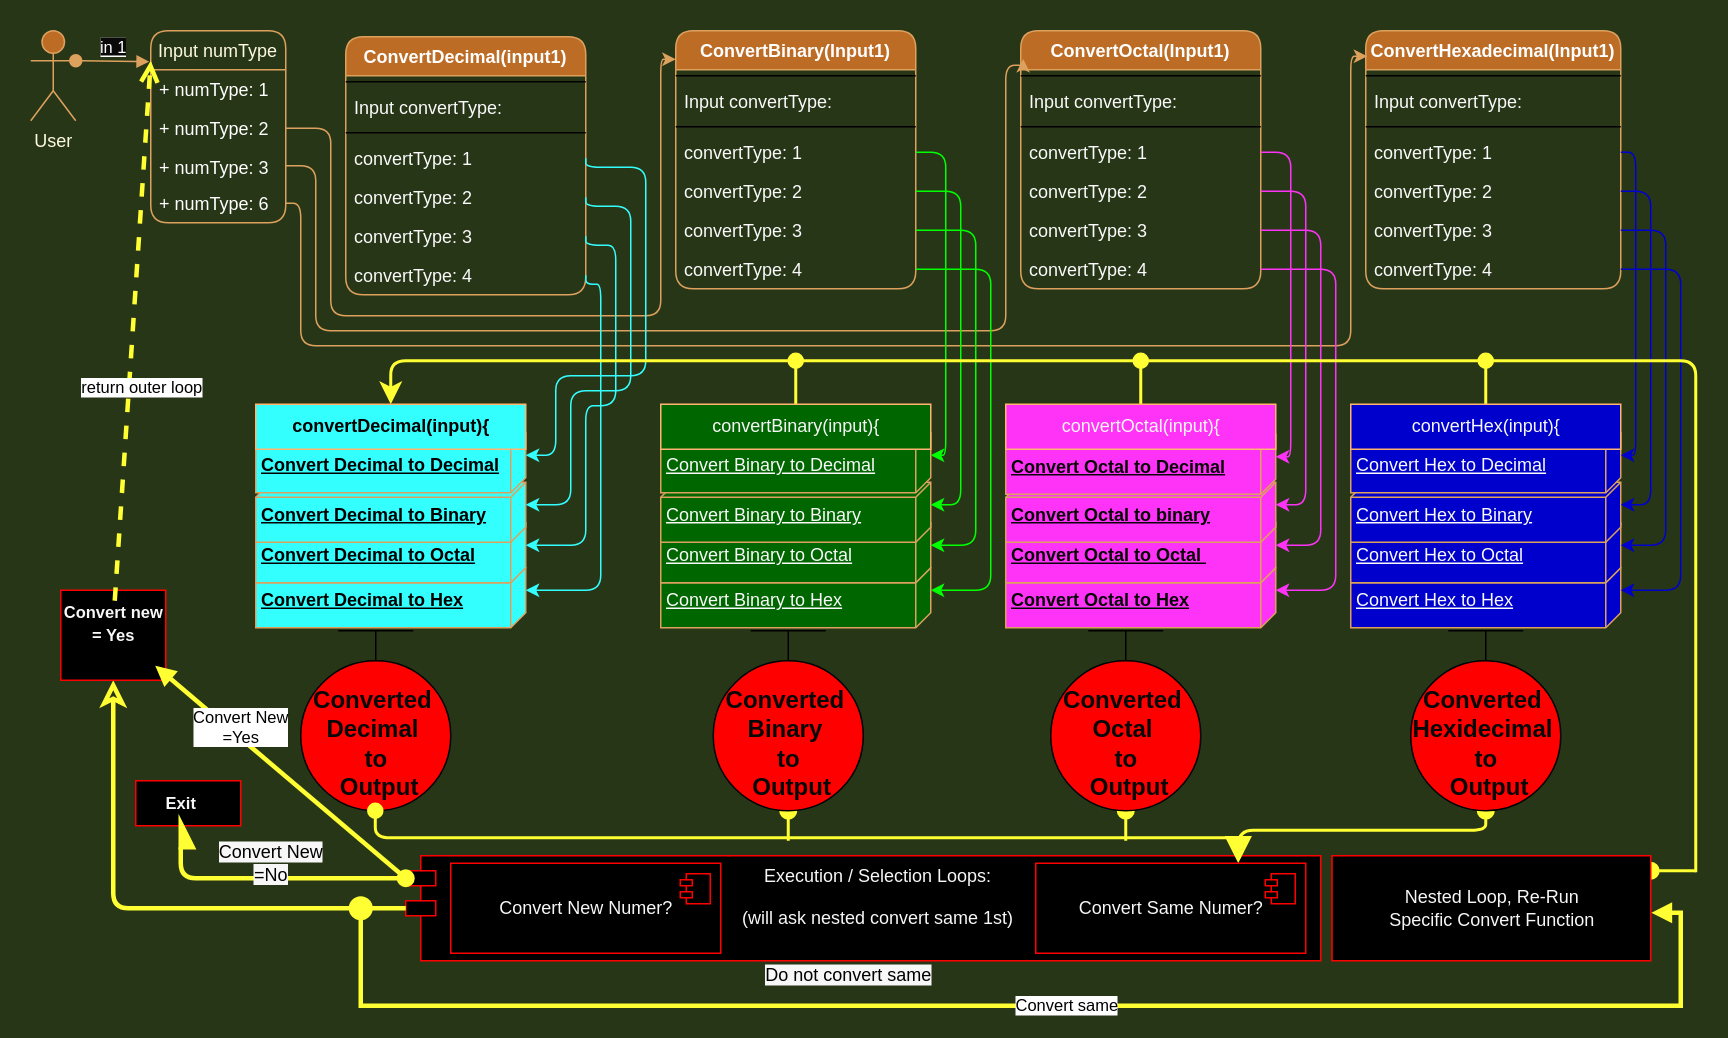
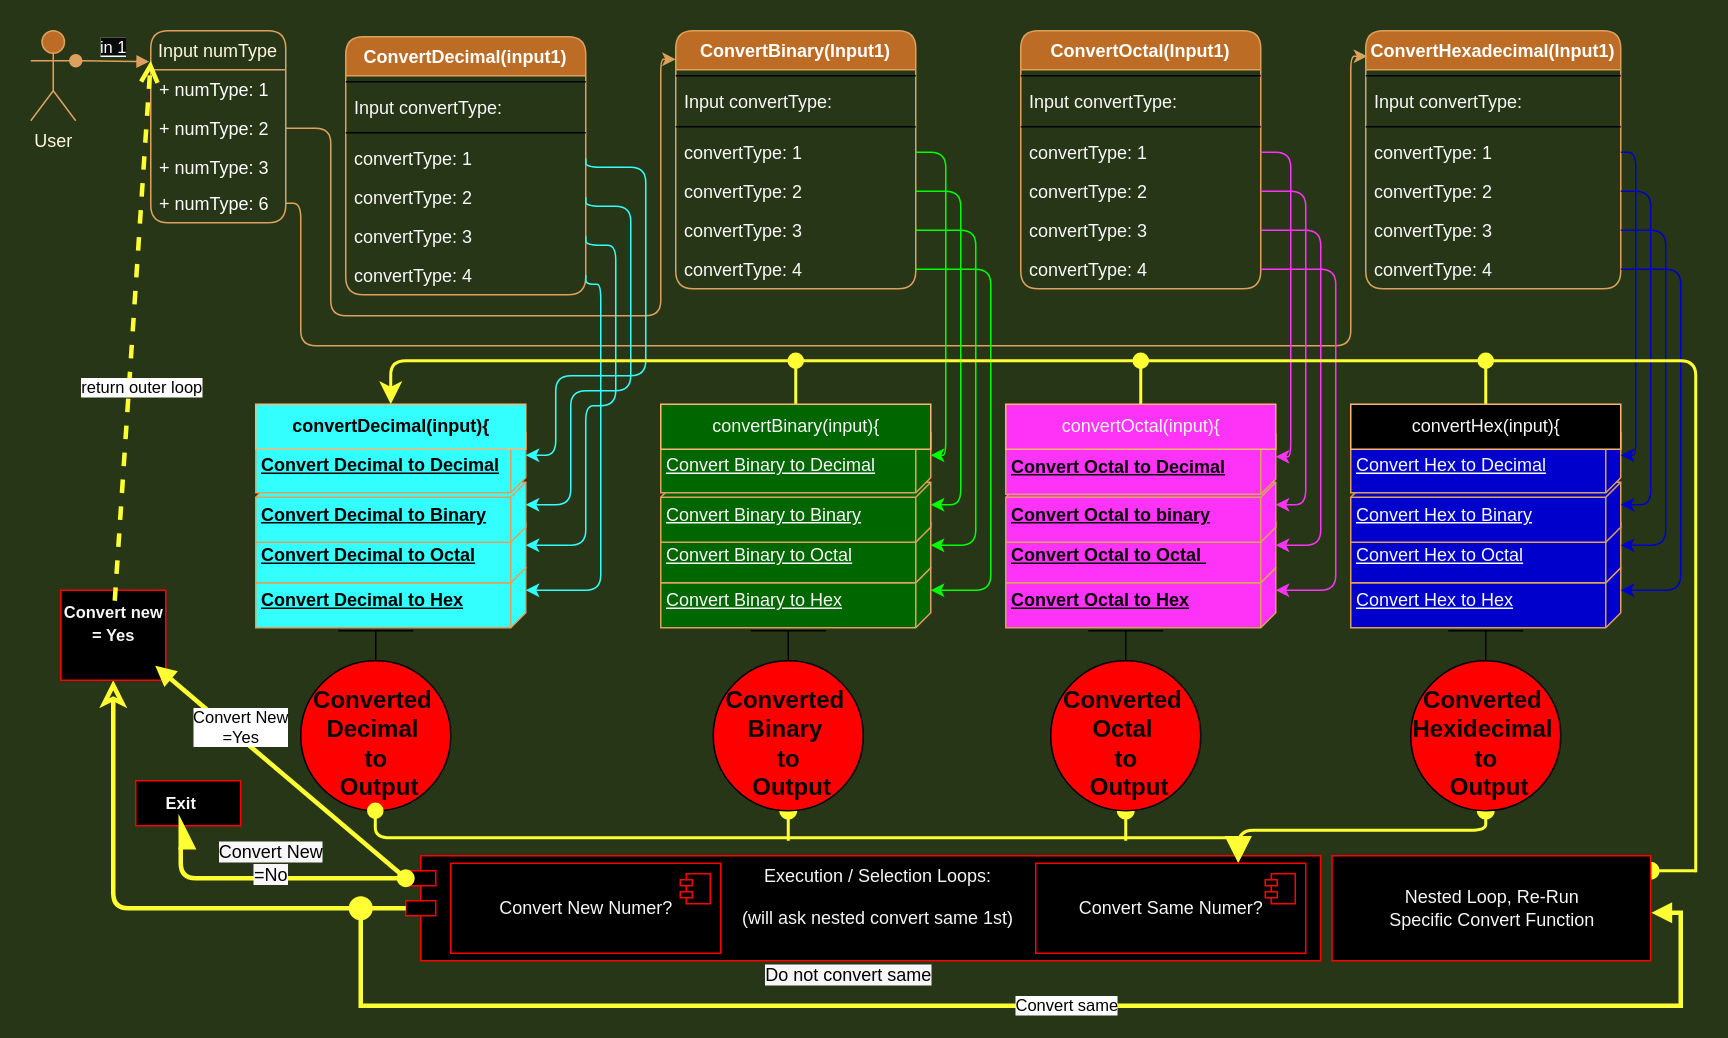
edge "+ numType: 3" -> "ConvertOctal(Input1)": removed
node "convertHex(input){": fillcolor #0000cc -> #000000
